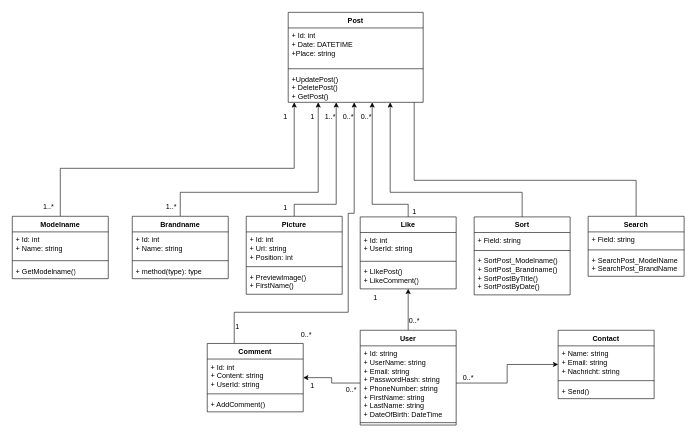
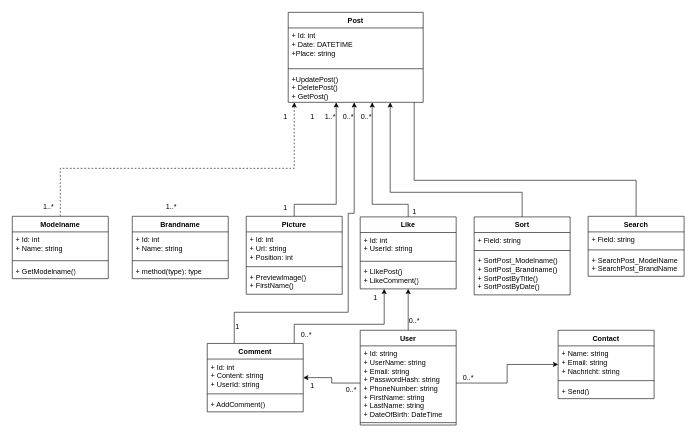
edge "Modelname" -> "Post": style solid -> dashed
edge "Brandname" -> "Post": removed
edge "Comment" -> "Like": added
